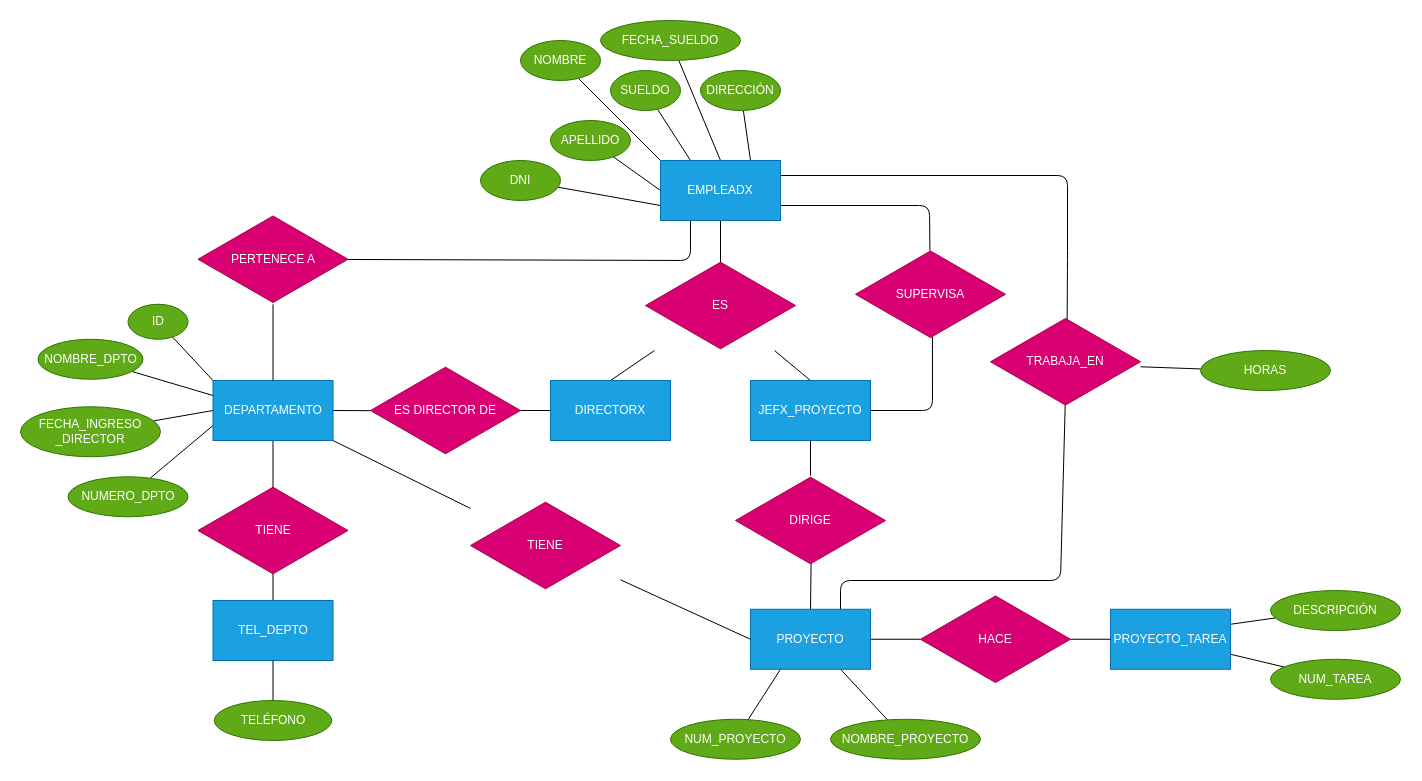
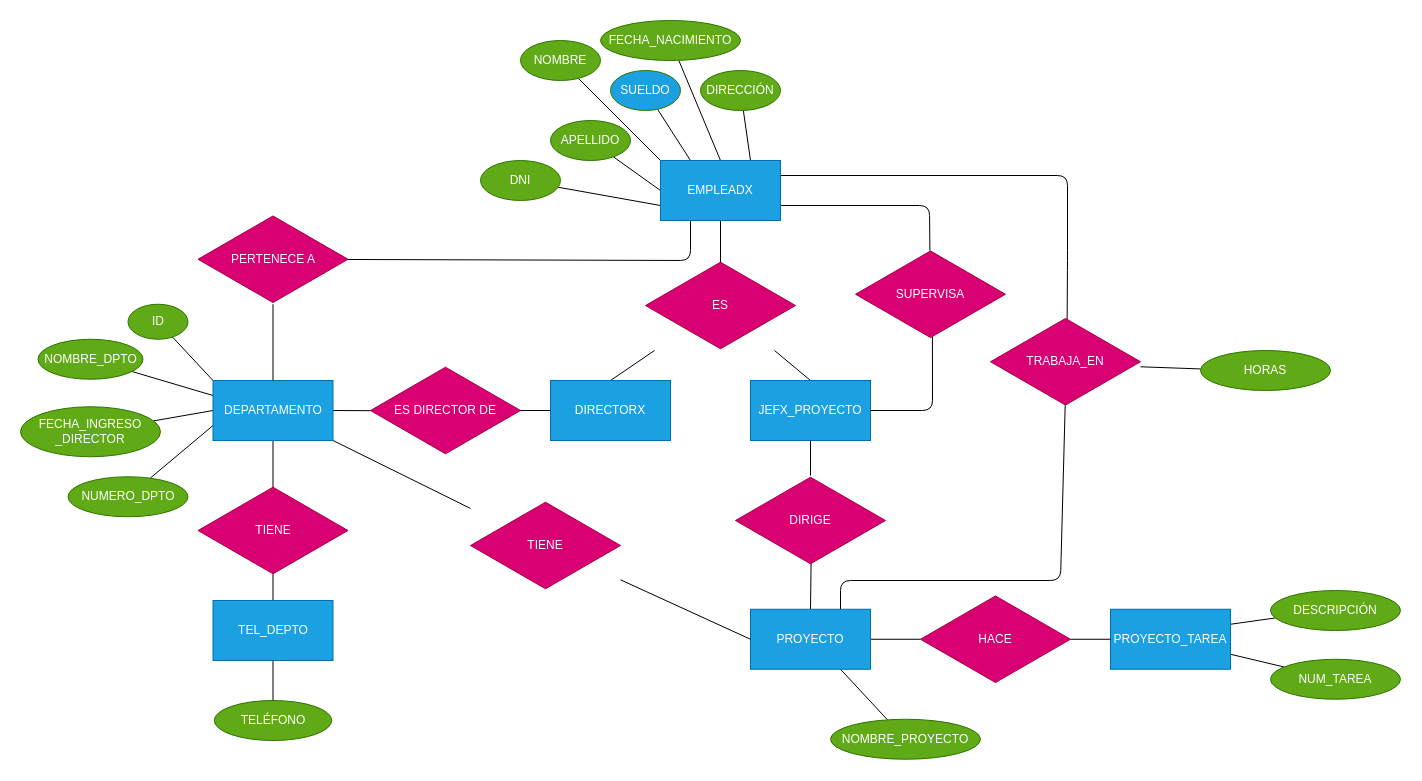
node "FECHA_SUELDO": label "FECHA_SUELDO" -> "FECHA_NACIMIENTO"
node "SUELDO": fillcolor #60a917 -> #1ba1e2
edge "PROYECTO" -- "NUM_PROYECTO": removed
node "NUM_PROYECTO": removed
